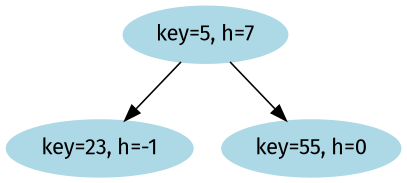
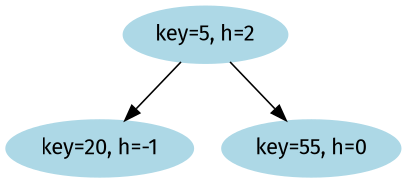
node "key=5, h=7": label "key=5, h=7" -> "key=5, h=2"
node "key=23, h=-1": label "key=23, h=-1" -> "key=20, h=-1"
